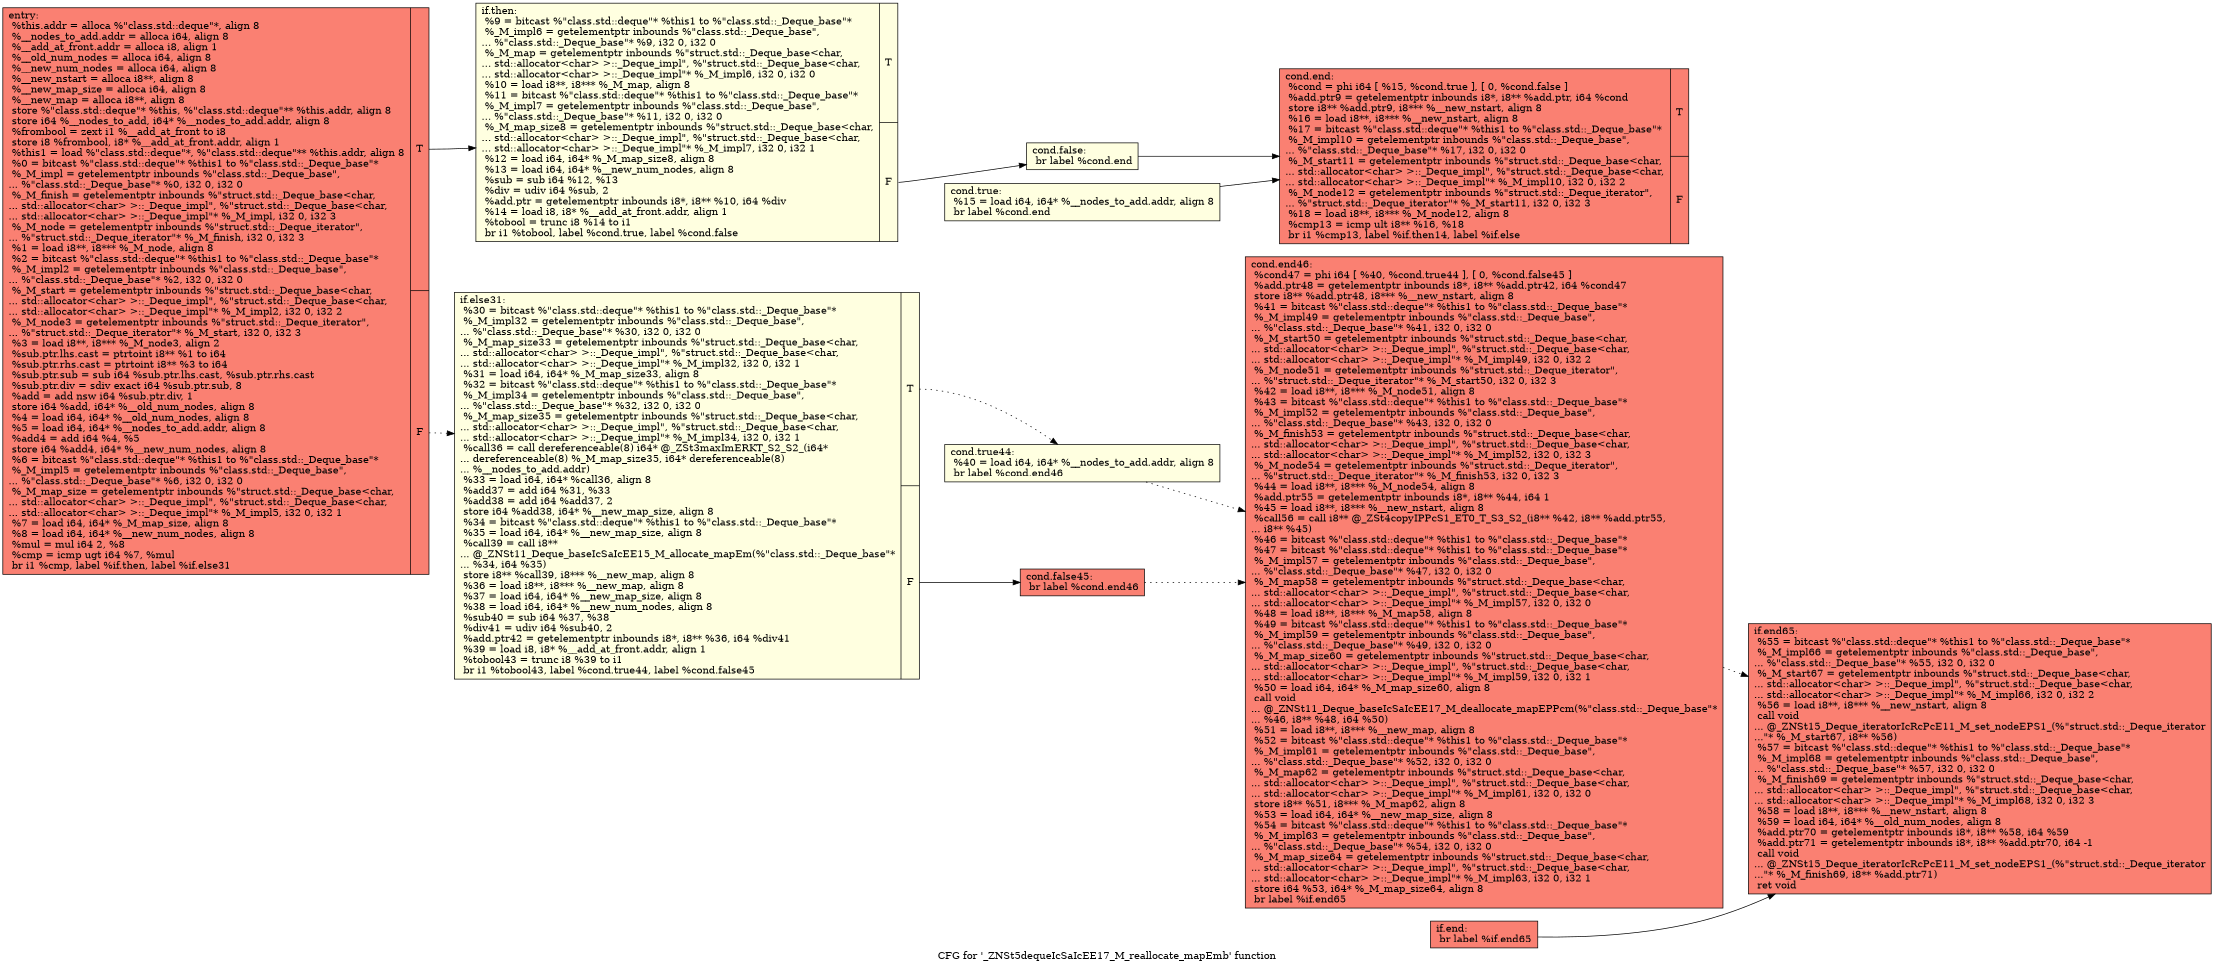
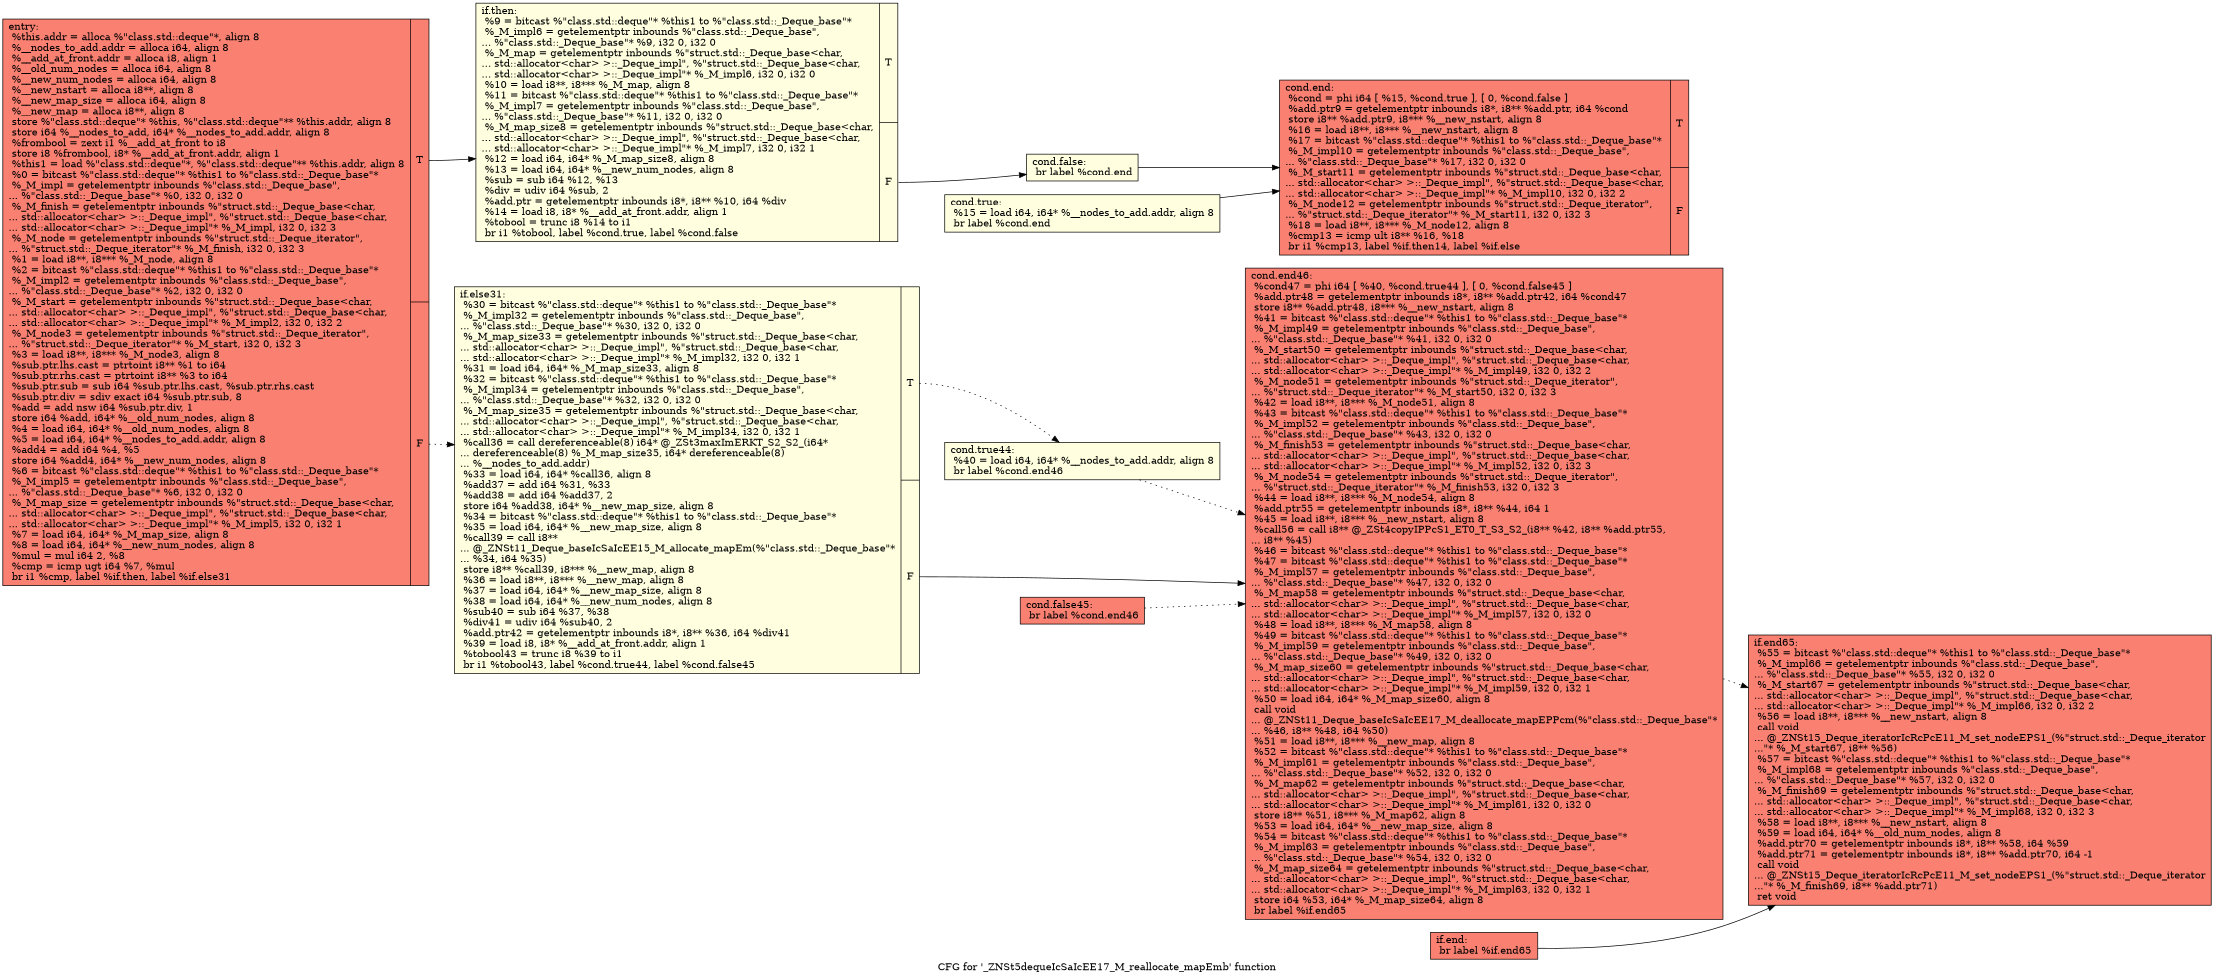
node "entry:": text "%3 = load i8**, i8*** %_M_node3, align 2" -> "%3 = load i8**, i8*** %_M_node3, align 8"
edge "if.else31:" -> "cond.false45:": now "if.else31:" -> "cond.end46:"
